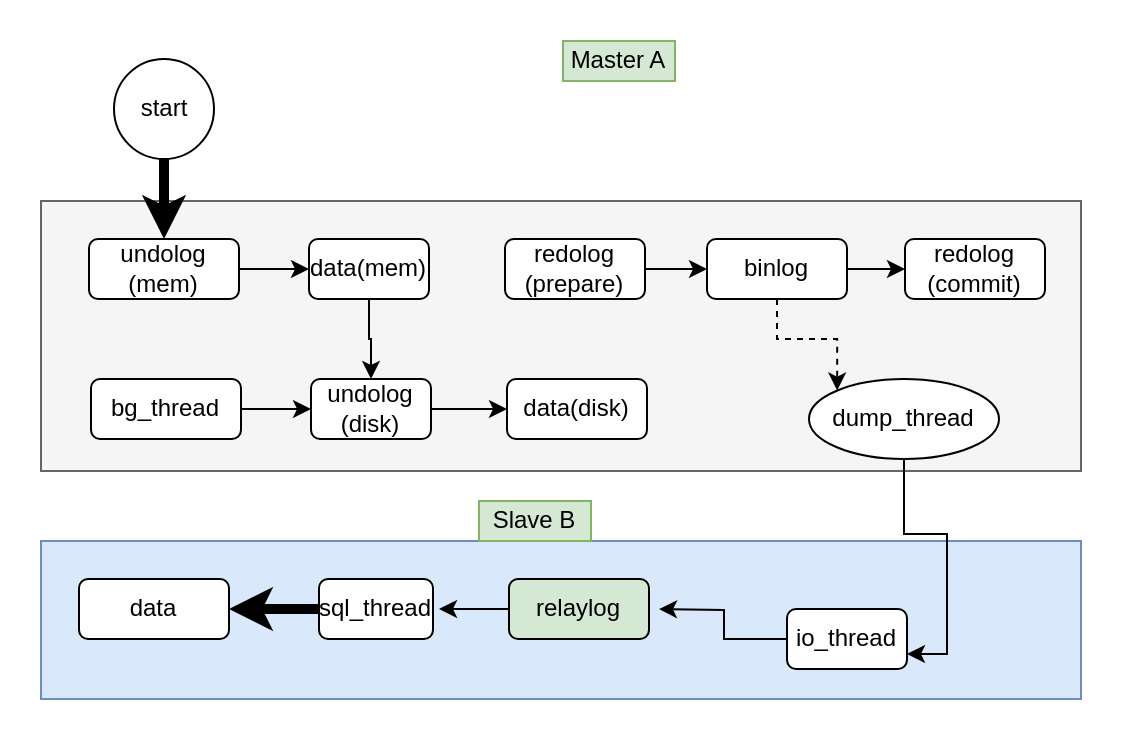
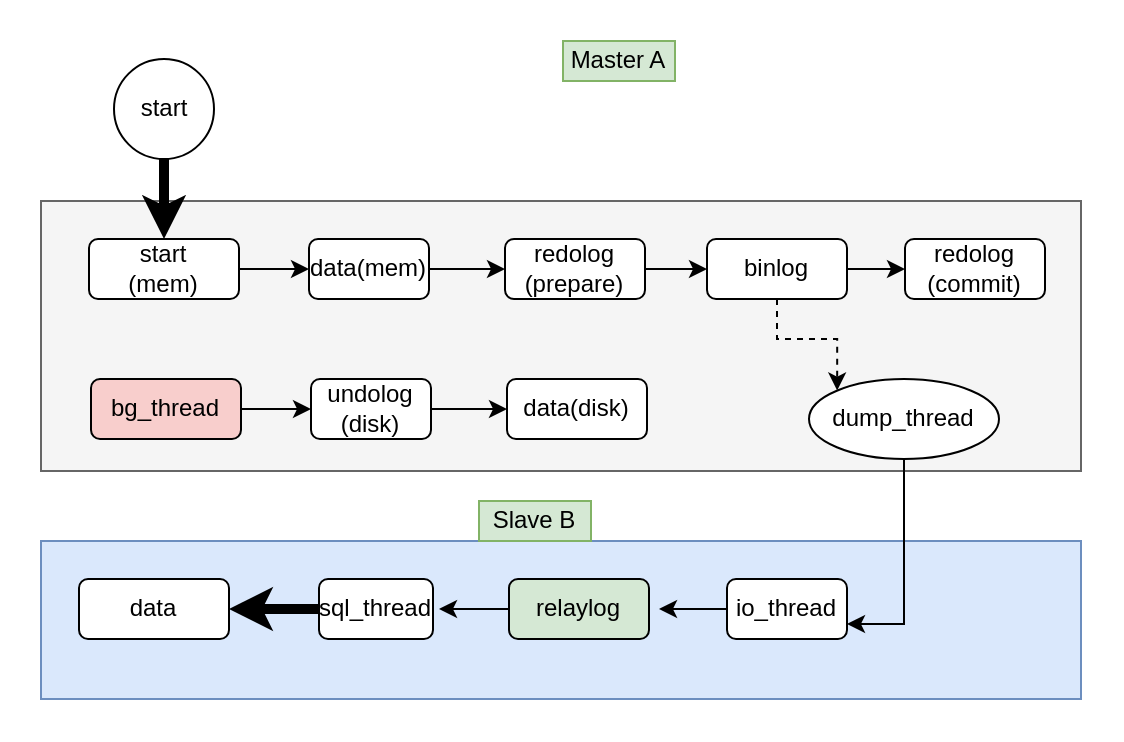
node "undolog (mem)": label "undolog (mem)" -> "start (mem)"
edge "data(mem)" -> "undolog (disk)": now "data(mem)" -> "redolog (prepare)"
node "bg_thread": fillcolor #ffffff -> #f8cecc
node "io_thread": moved (847, 639) -> (787, 609)
